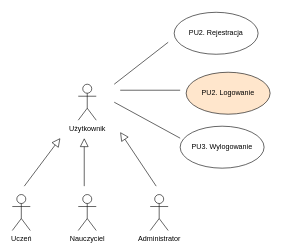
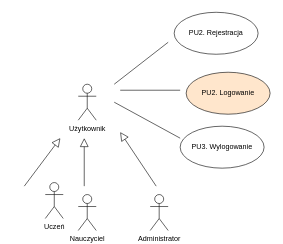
node "Uczeń": moved (21, 213) -> (54, 201)
